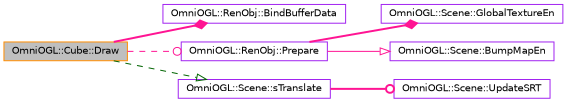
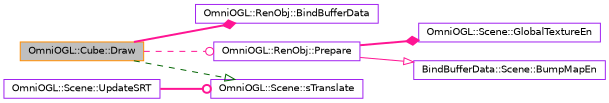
node "OmniOGL::Scene::BumpMapEn": label "OmniOGL::Scene::BumpMapEn" -> "BindBufferData::Scene::BumpMapEn"
edge "OmniOGL::Scene::sTranslate" -> "OmniOGL::Scene::UpdateSRT": reversed
